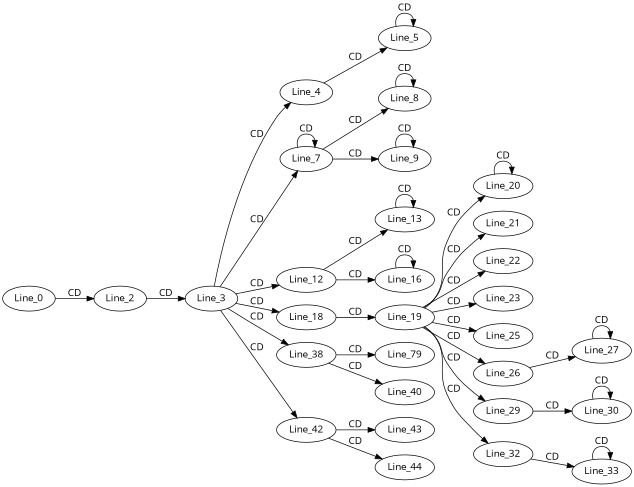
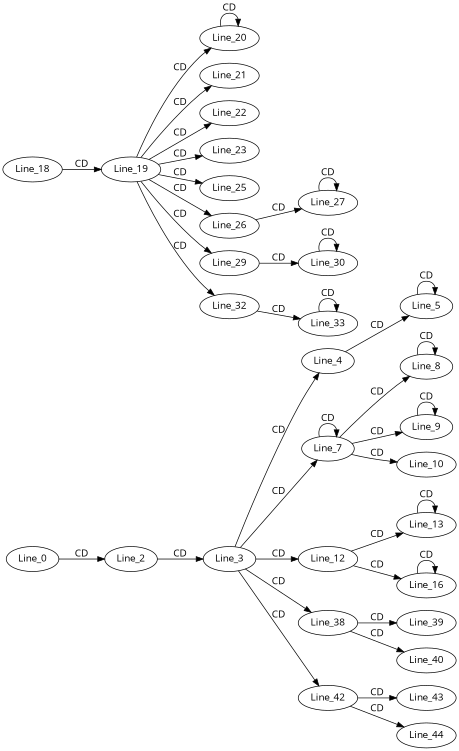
edge "Line_3" -> "Line_18": removed, label "CD"
node "Line_79": label "Line_79" -> "Line_39"
node "Line_10": added
